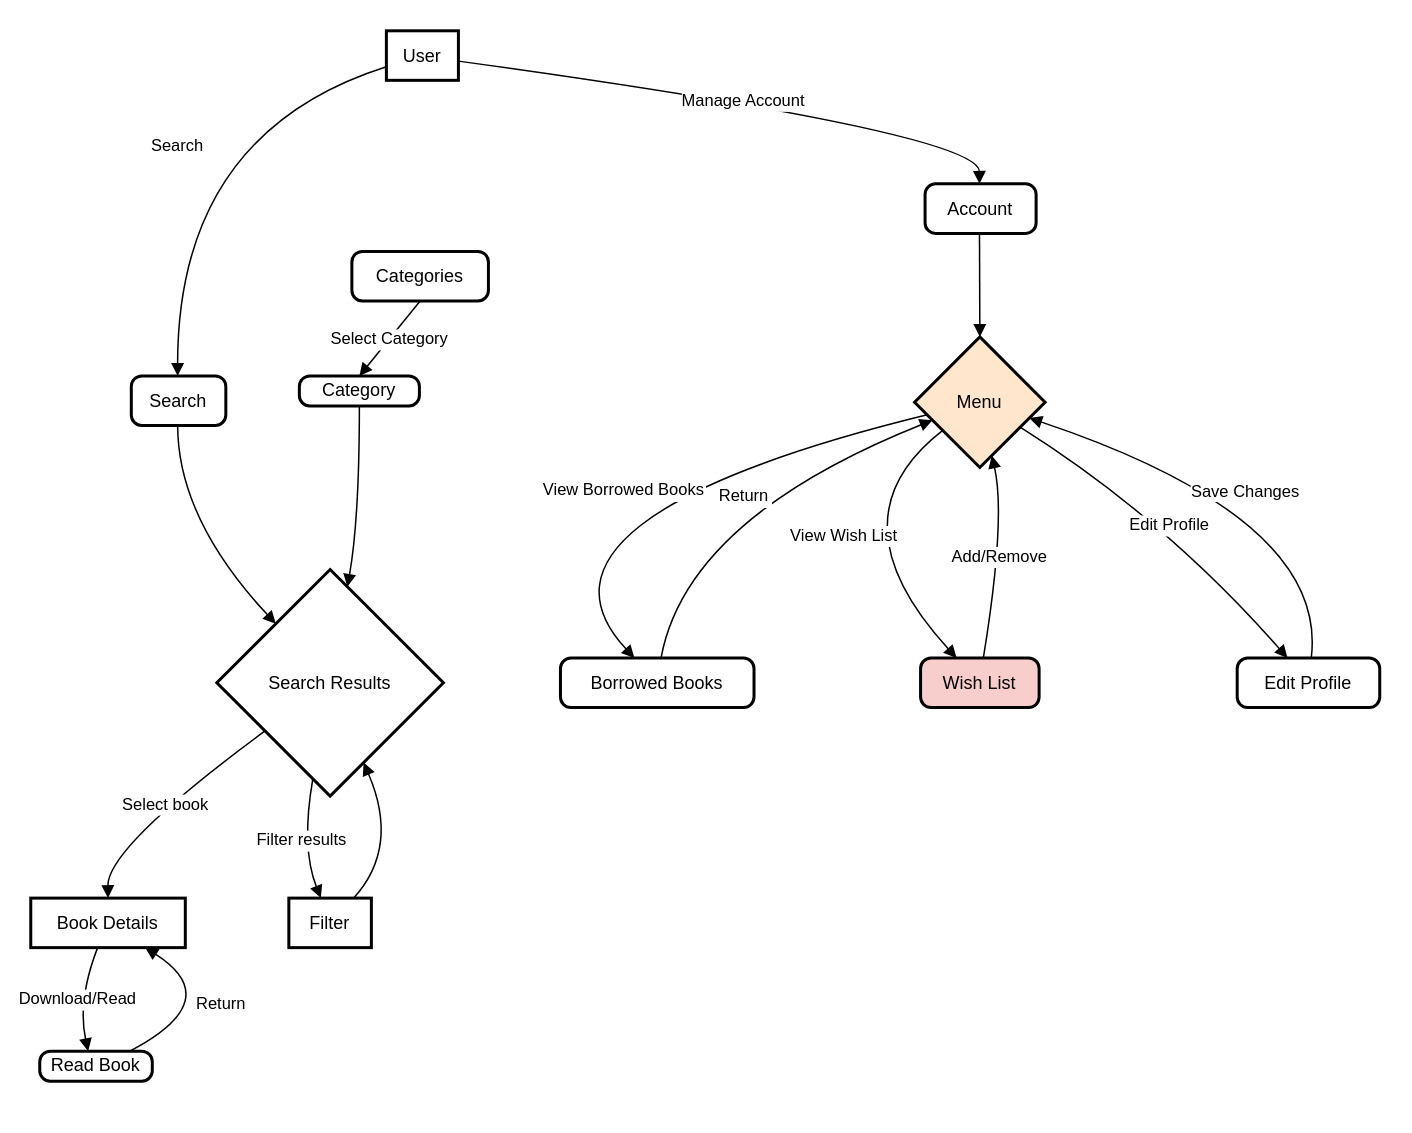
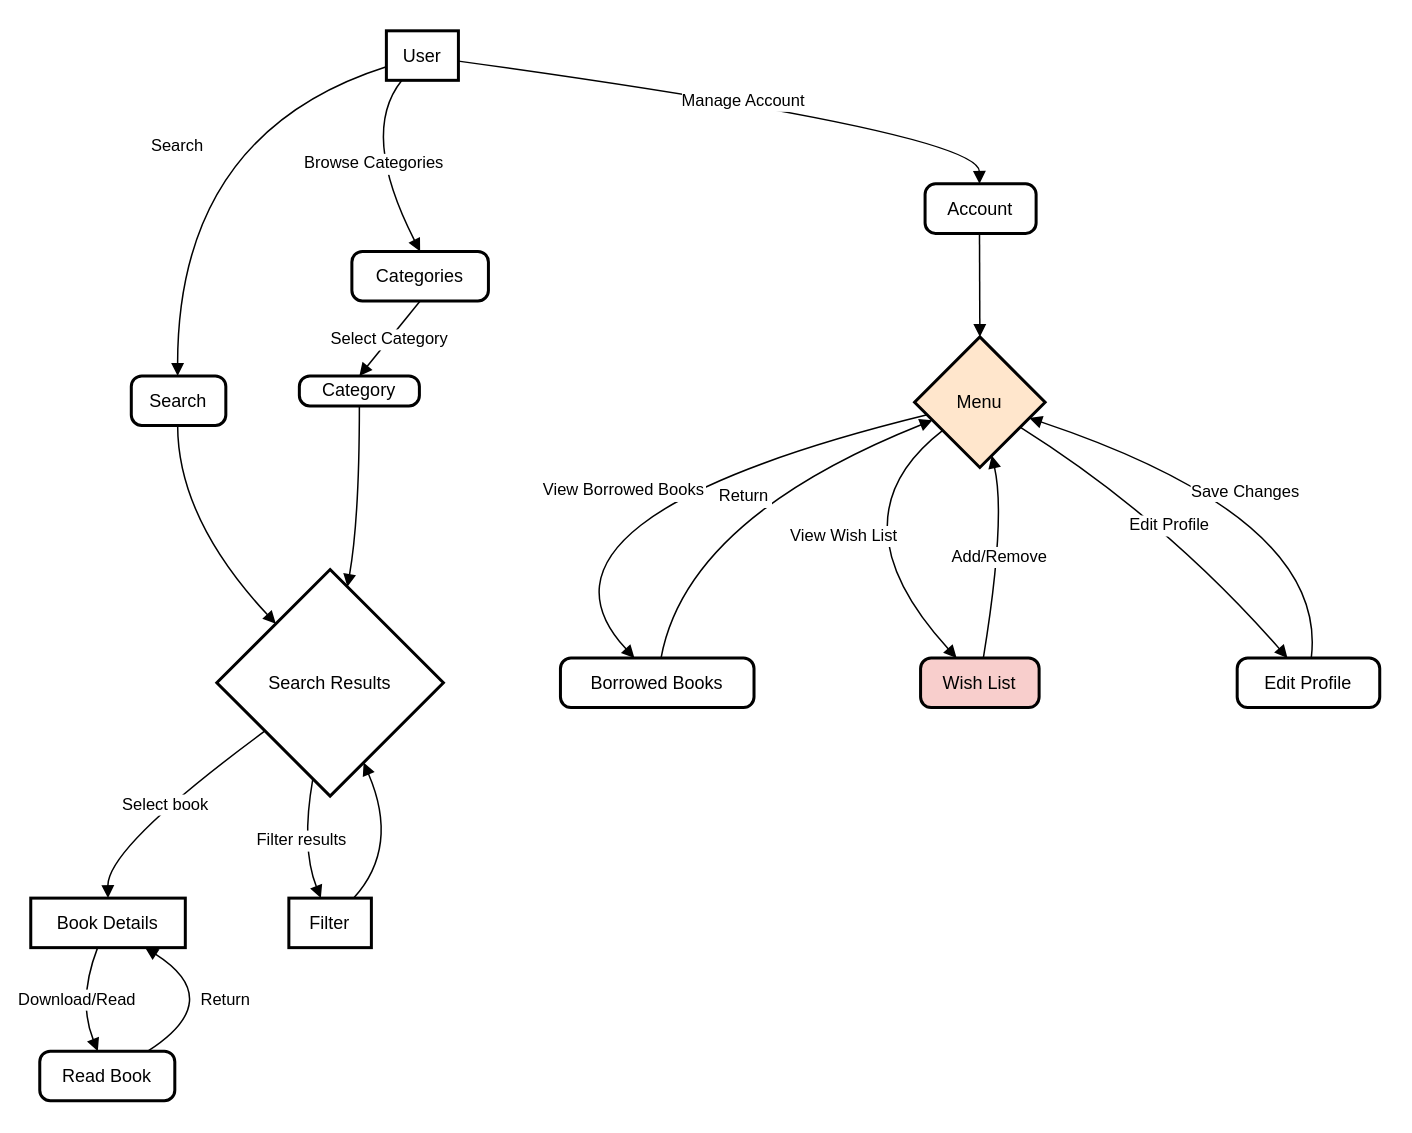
edge "User" -> "Categories": added, label "Browse Categories"
node "Read Book": size 113x30 -> 135x50
